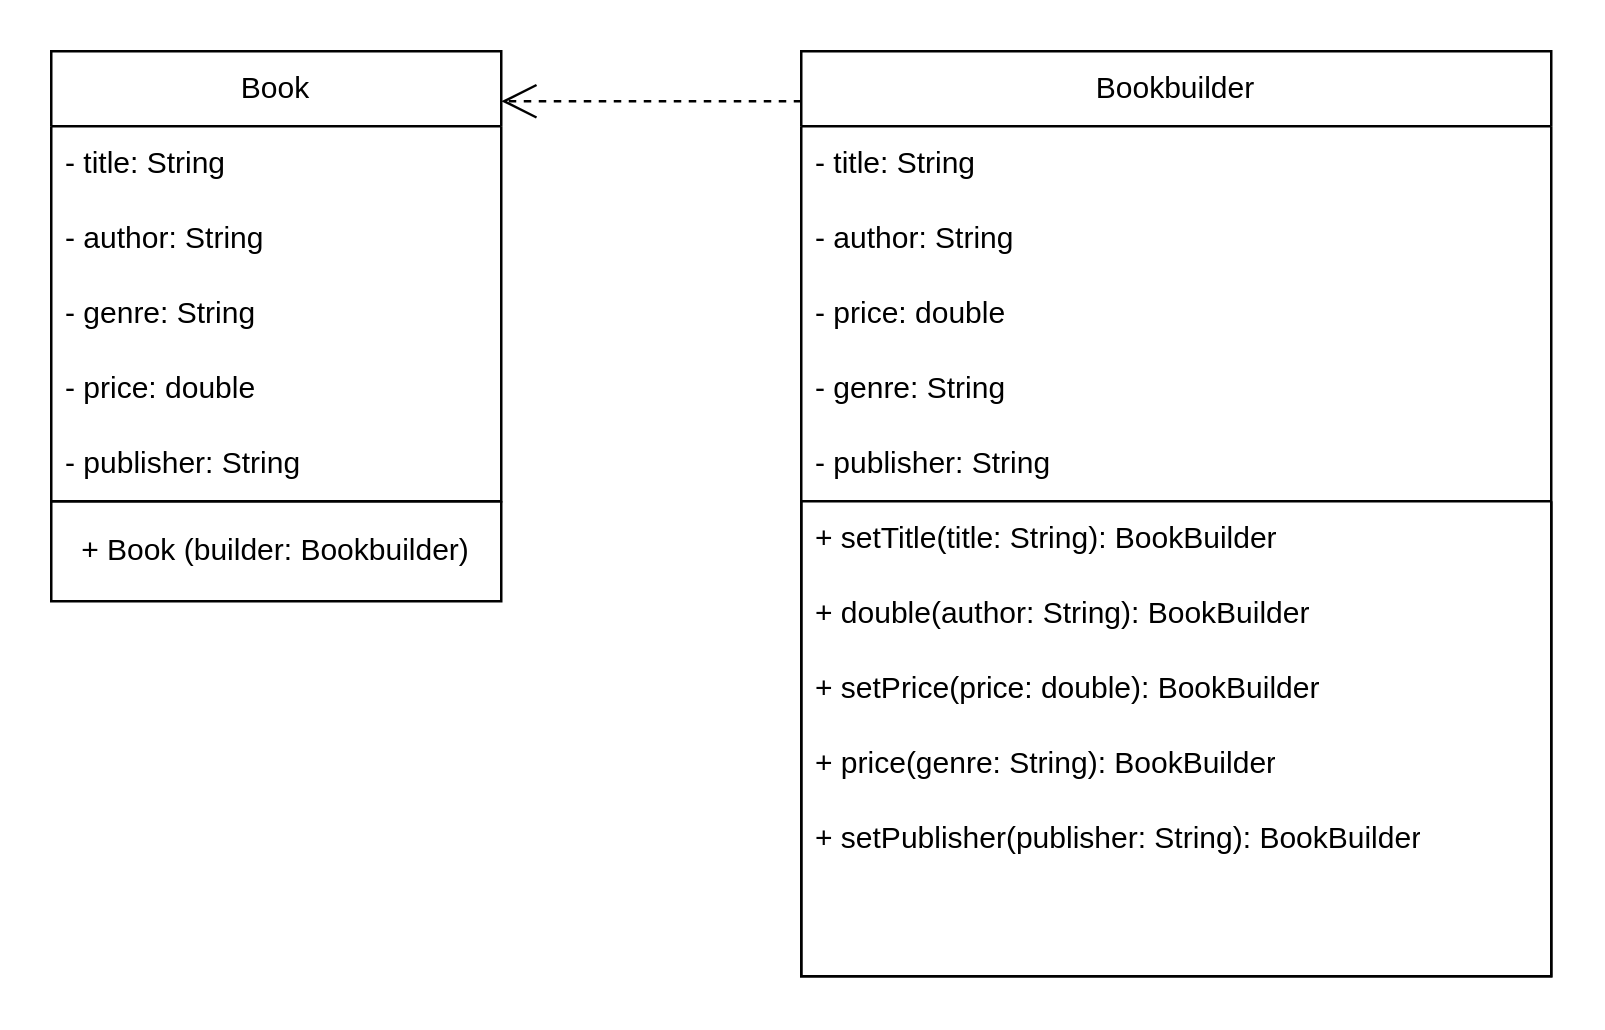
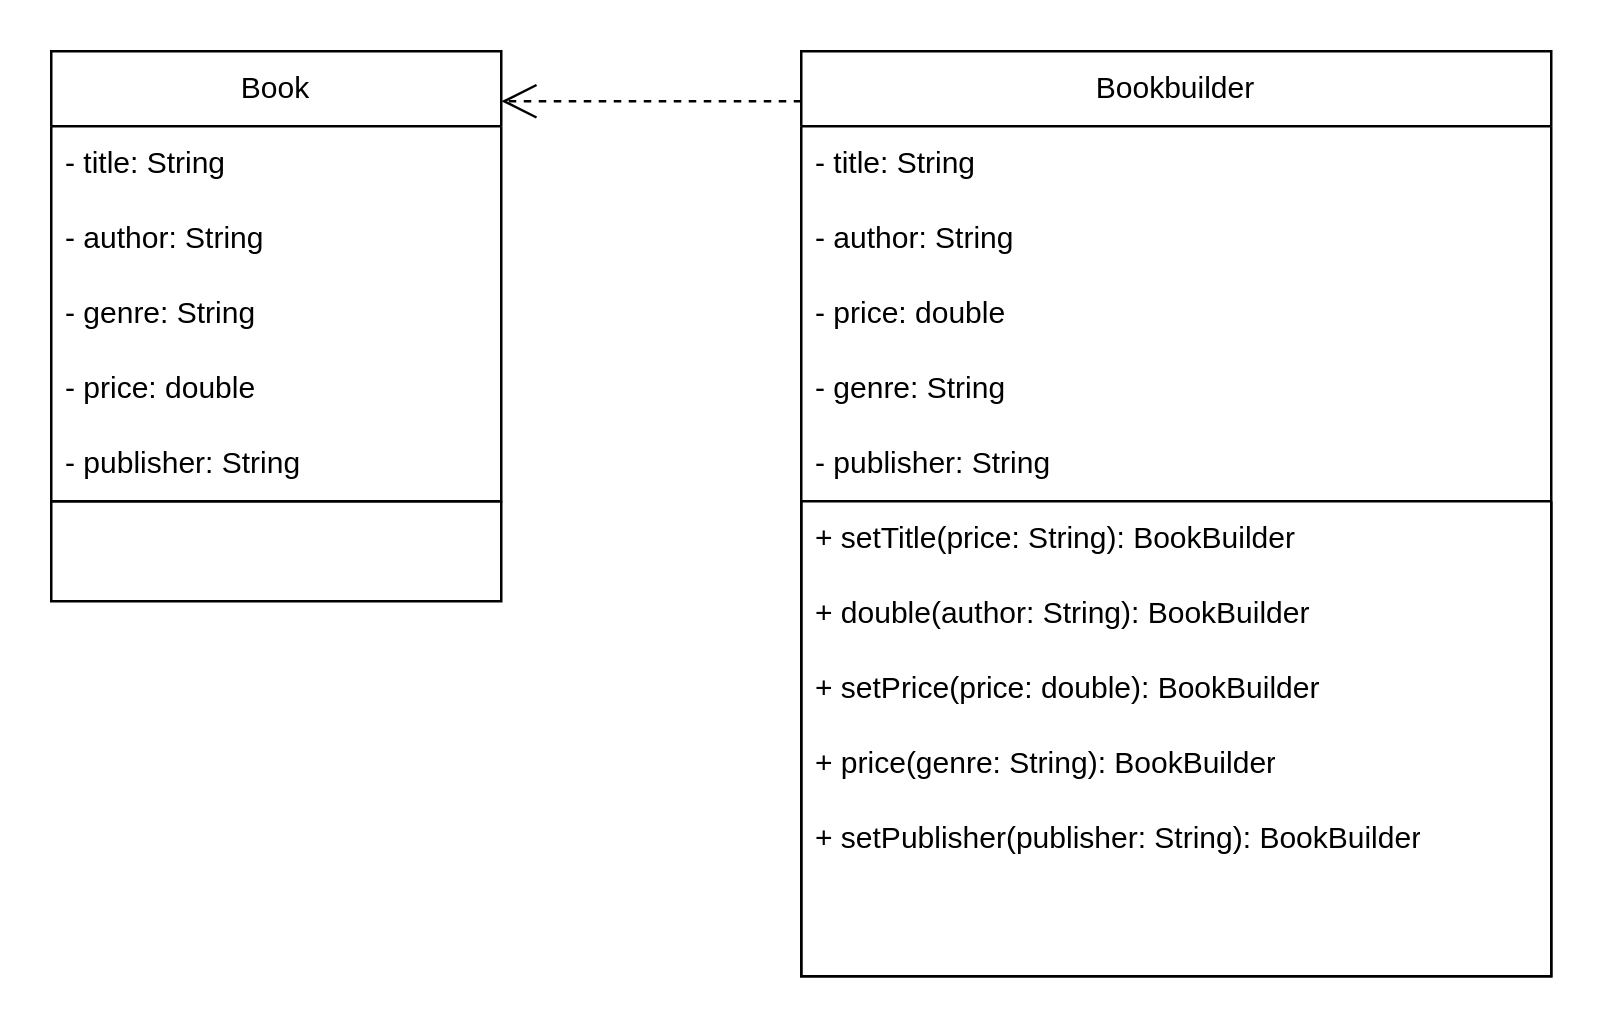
node "+ setTitle(title: String): BookBuilder": label "+ setTitle(title: String): BookBuilder" -> "+ setTitle(price: String): BookBuilder"
node "+ Book (builder: Bookbuilder)": removed
